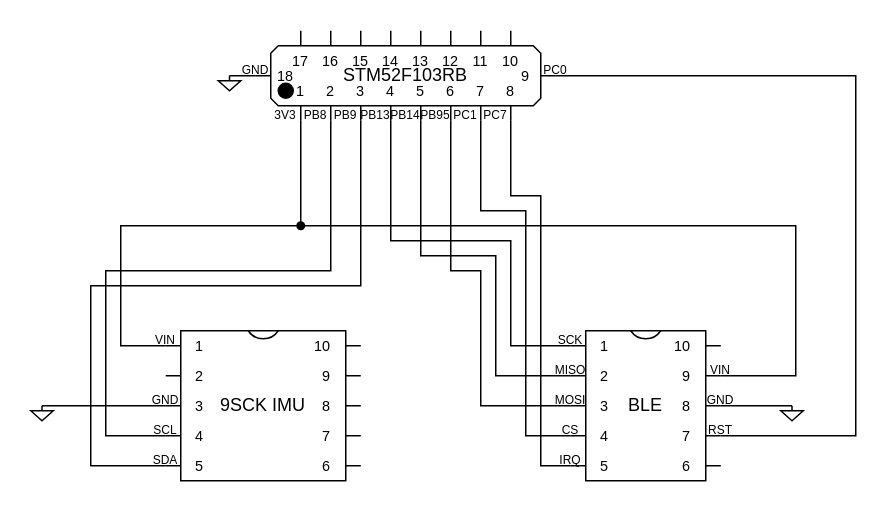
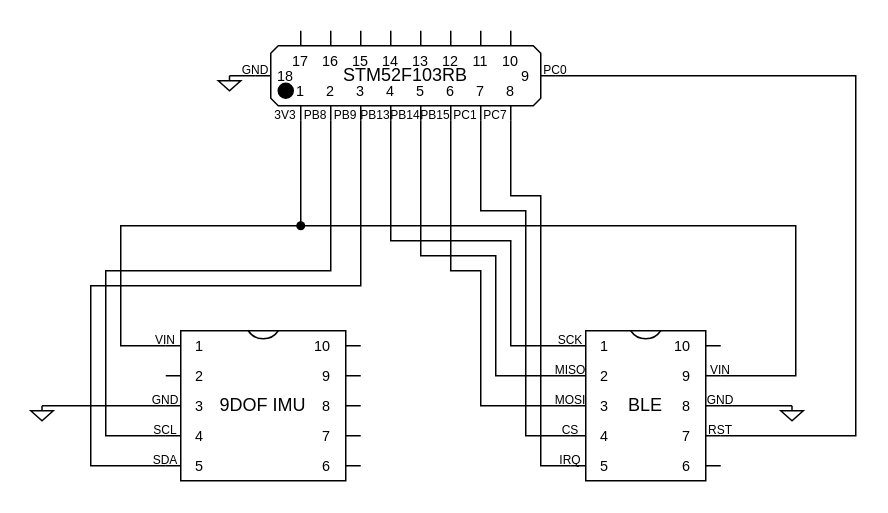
node "PB95": label "PB95" -> "PB15"
node "9SCK IMU": label "9SCK IMU" -> "9DOF IMU"
